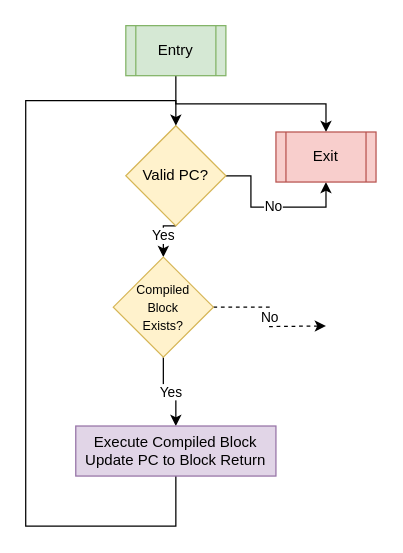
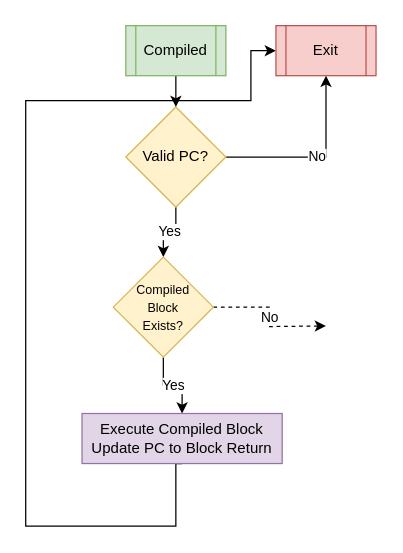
node "Entry": label "Entry" -> "Compiled"
node "Exit": moved (326, 157) -> (326, 51)
node "Valid PC?": moved (176, 176) -> (176, 157)
node "Execute Compiled Block Update PC to Block Return": moved (176, 451) -> (182, 438)
